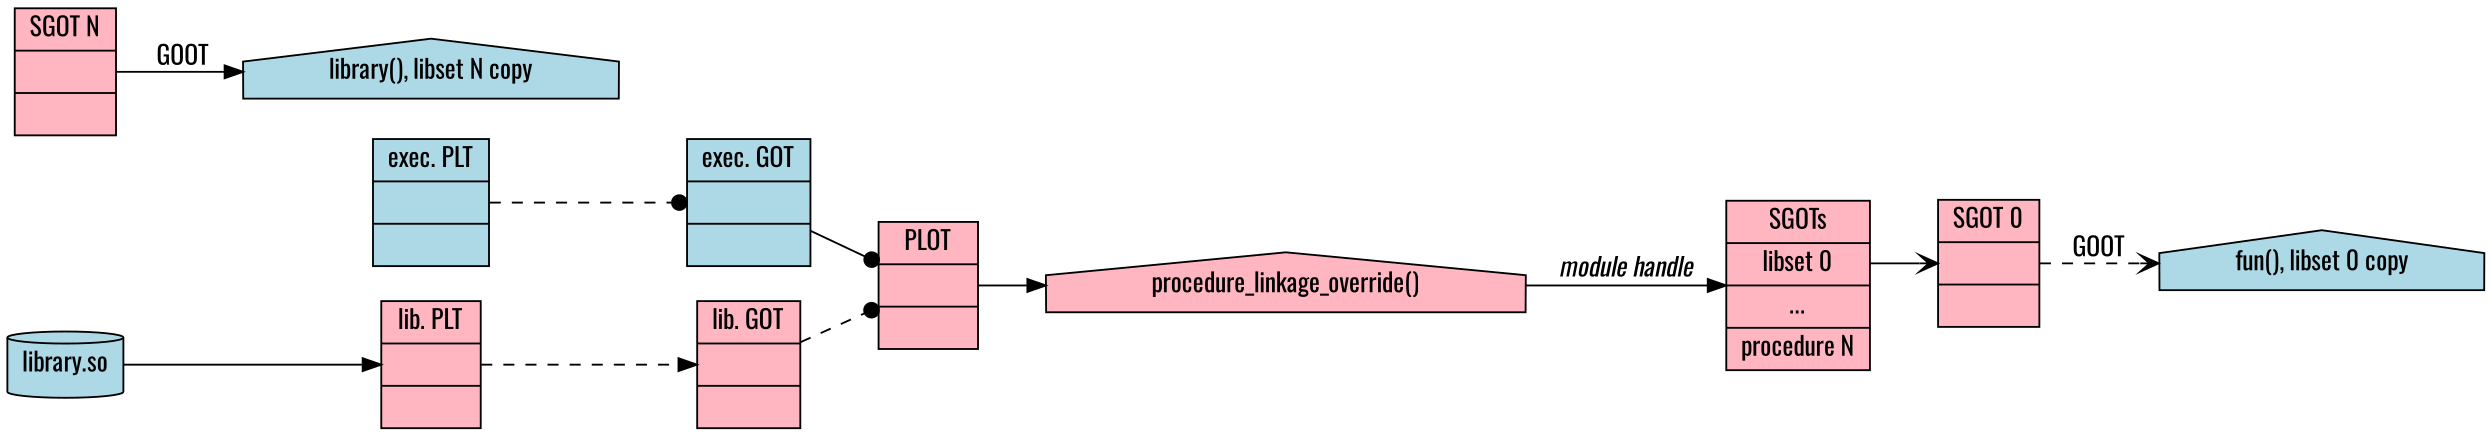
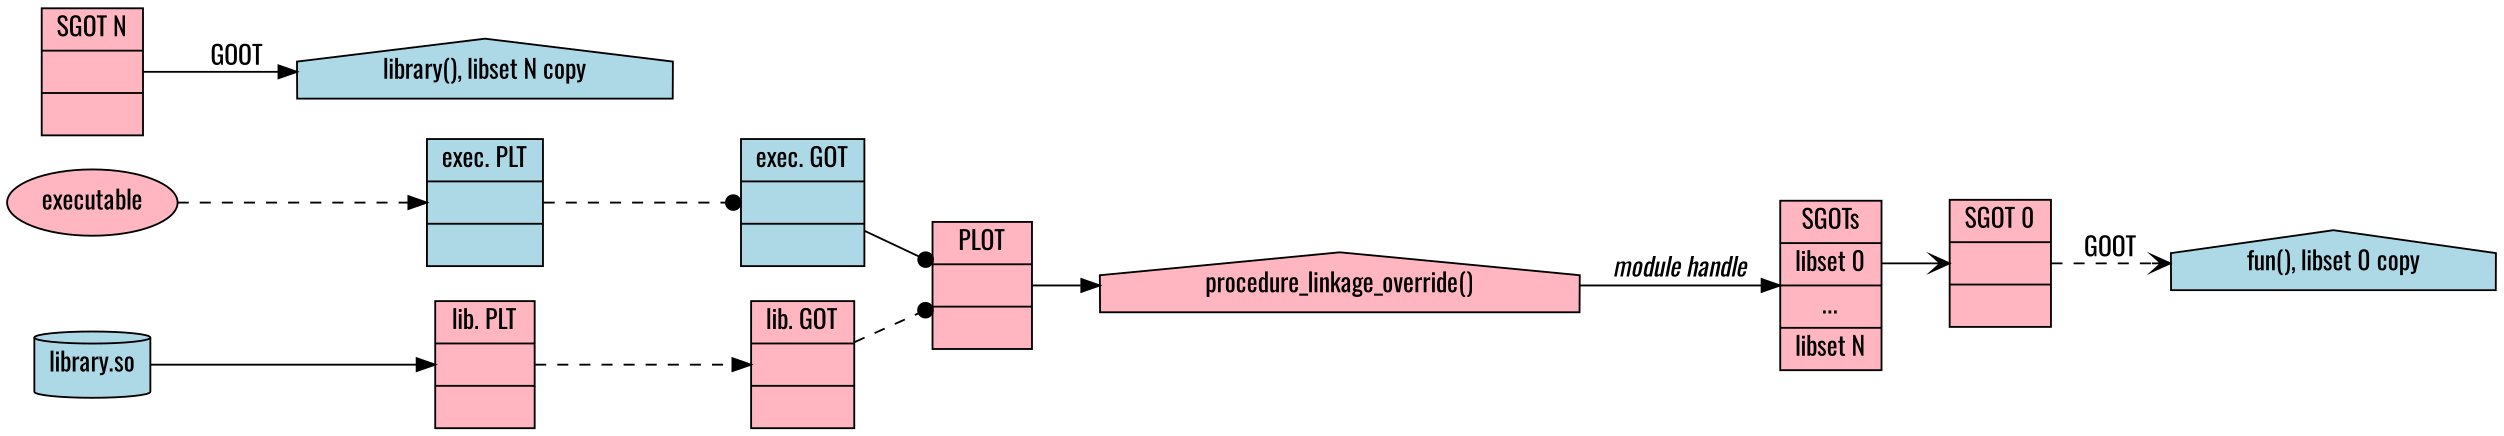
node "executable": added
node "SGOTs": text "procedure N" -> "libset N"
